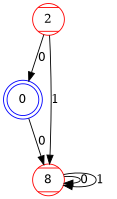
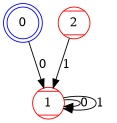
edge "2" -> "0": removed, label "0"
node "8": label "8" -> "1"
